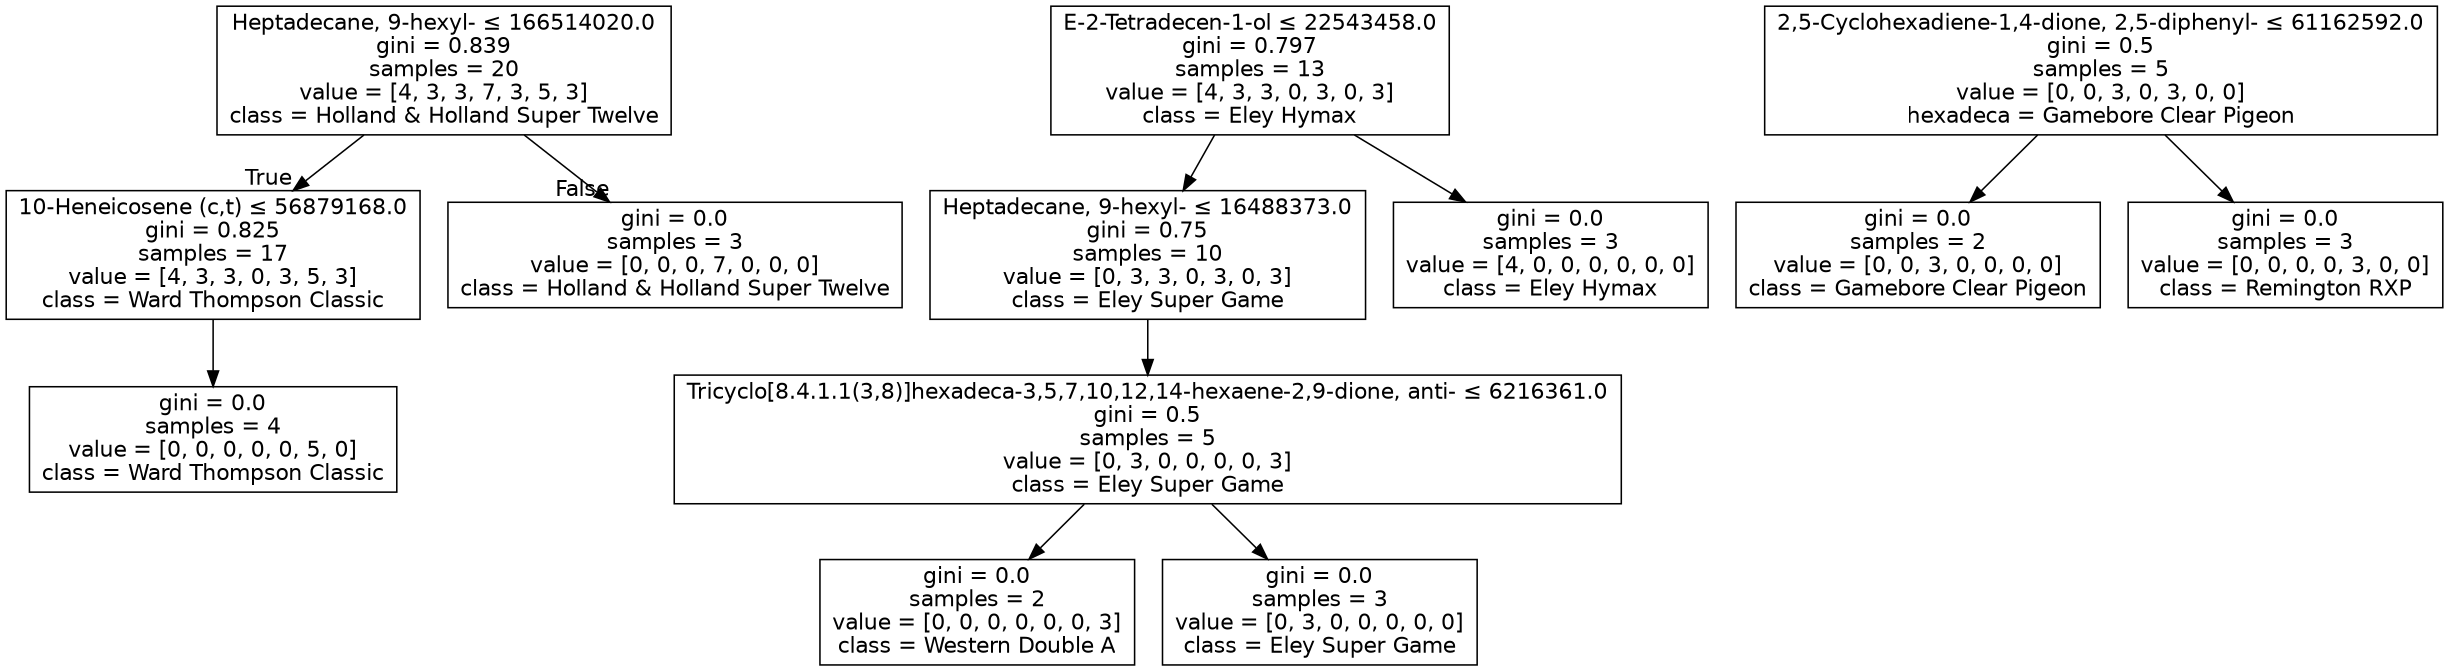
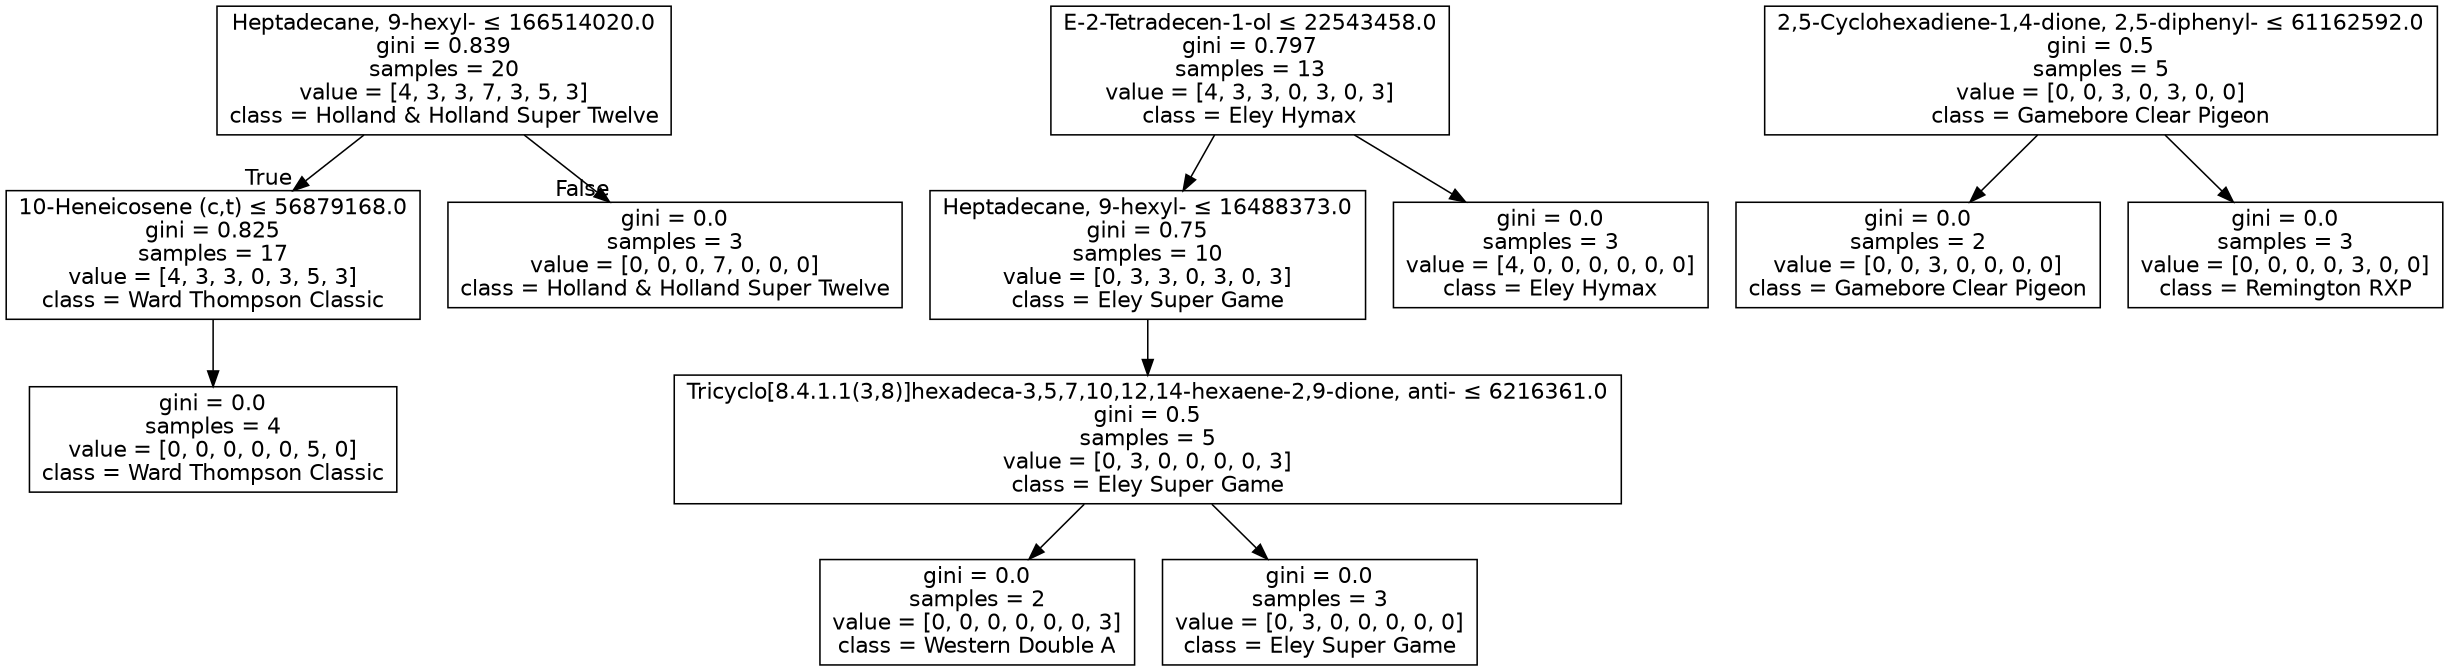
node "2,5-Cyclohexadiene-1,4-dione, 2,5-diphenyl- ≤ 61162592.0": text "hexadeca = Gamebore Clear Pigeon" -> "class = Gamebore Clear Pigeon"
